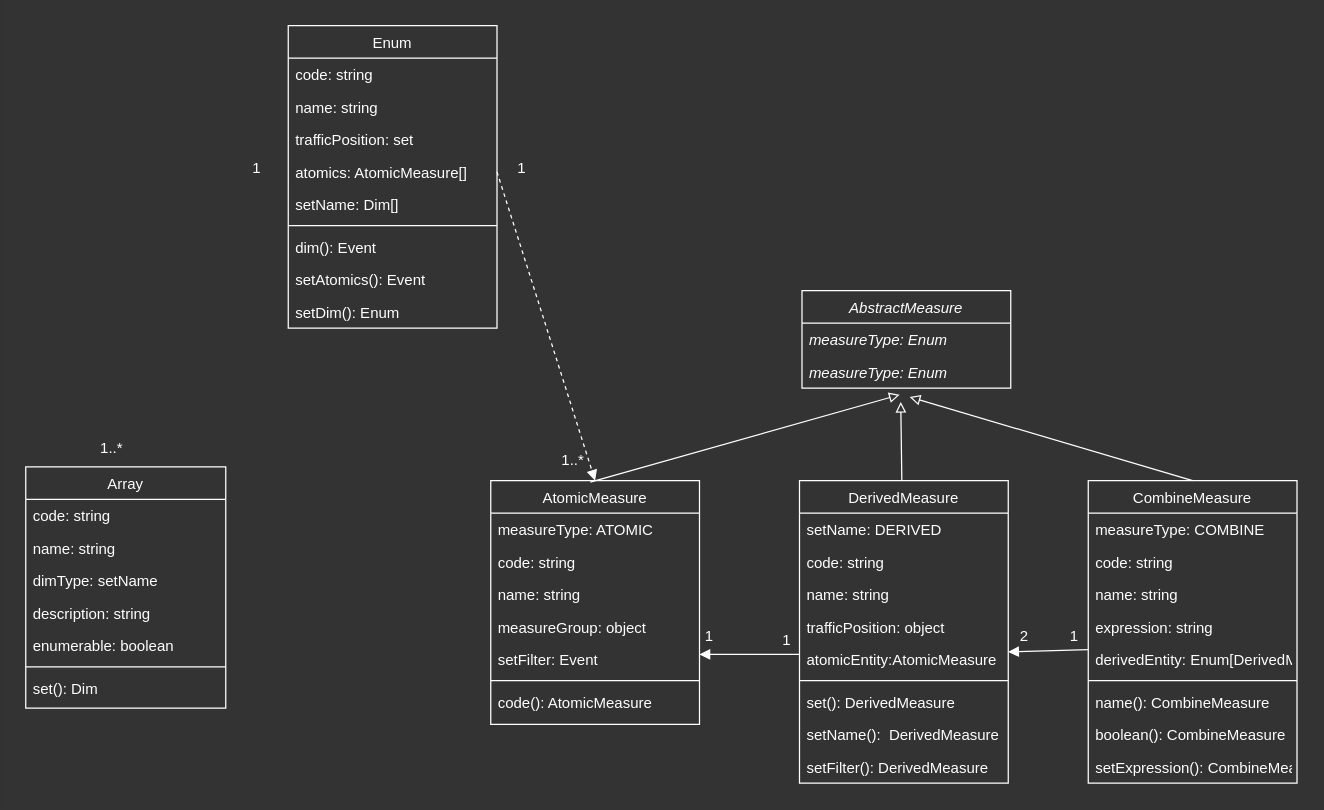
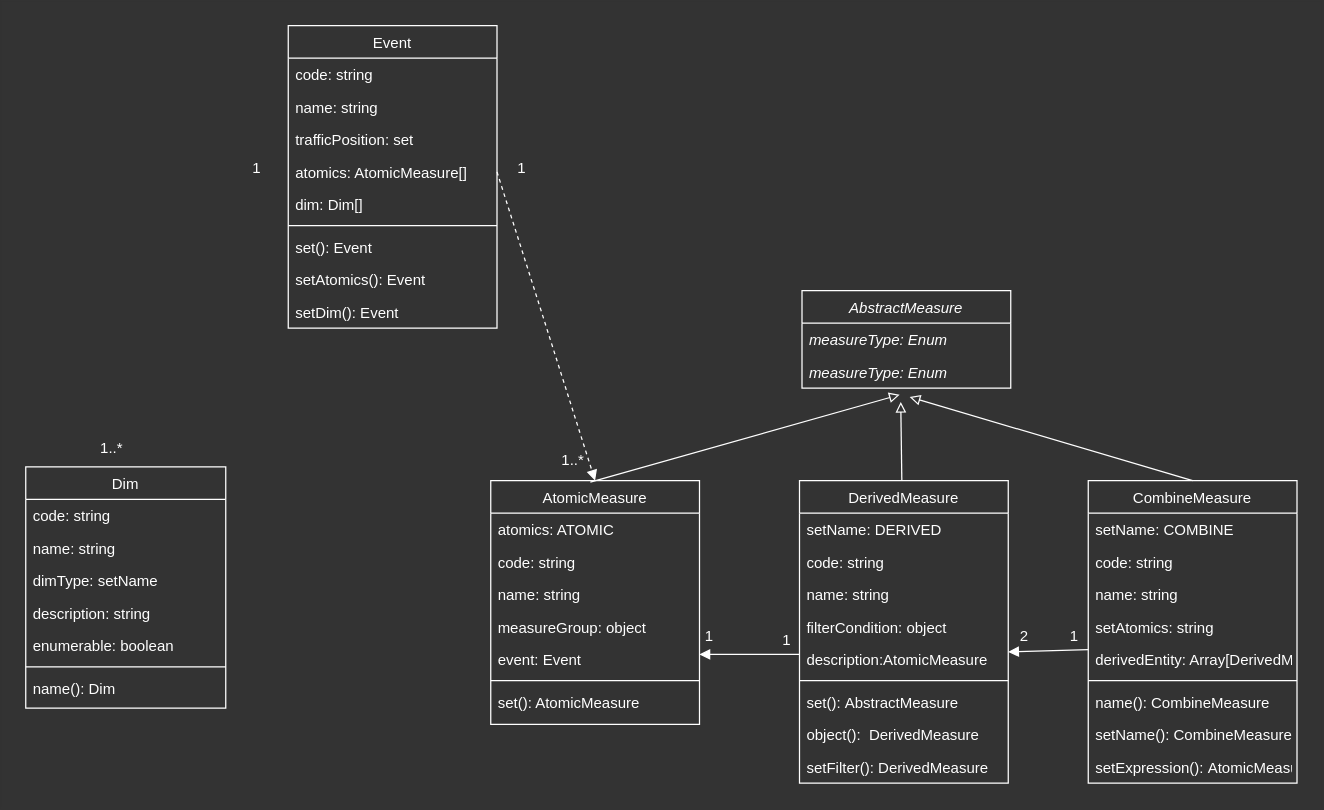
node "Enum": label "Enum" -> "Event"
node "setName: Dim[]": label "setName: Dim[]" -> "dim: Dim[]"
node "dim(): Event": label "dim(): Event" -> "set(): Event"
node "setDim(): Enum": label "setDim(): Enum" -> "setDim(): Event"
node "Array": label "Array" -> "Dim"
node "measureType: ATOMIC": label "measureType: ATOMIC" -> "atomics: ATOMIC"
node "measureType: COMBINE": label "measureType: COMBINE" -> "setName: COMBINE"
node "trafficPosition: object": label "trafficPosition: object" -> "filterCondition: object"
node "expression: string": label "expression: string" -> "setAtomics: string"
node "setFilter: Event": label "setFilter: Event" -> "event: Event"
node "atomicEntity:AtomicMeasure": label "atomicEntity:AtomicMeasure" -> "description:AtomicMeasure"
node "derivedEntity: Enum[DerivedMeasure]": label "derivedEntity: Enum[DerivedMeasure]" -> "derivedEntity: Array[DerivedMeasure]"
node "set(): Dim": label "set(): Dim" -> "name(): Dim"
node "code(): AtomicMeasure": label "code(): AtomicMeasure" -> "set(): AtomicMeasure"
node "set(): DerivedMeasure": label "set(): DerivedMeasure" -> "set(): AbstractMeasure"
node "setName(): DerivedMeasure": label "setName(): DerivedMeasure" -> "object(): DerivedMeasure"
node "boolean(): CombineMeasure": label "boolean(): CombineMeasure" -> "setName(): CombineMeasure"
node "setExpression(): CombineMeasure": label "setExpression(): CombineMeasure" -> "setExpression(): AtomicMeasure"
